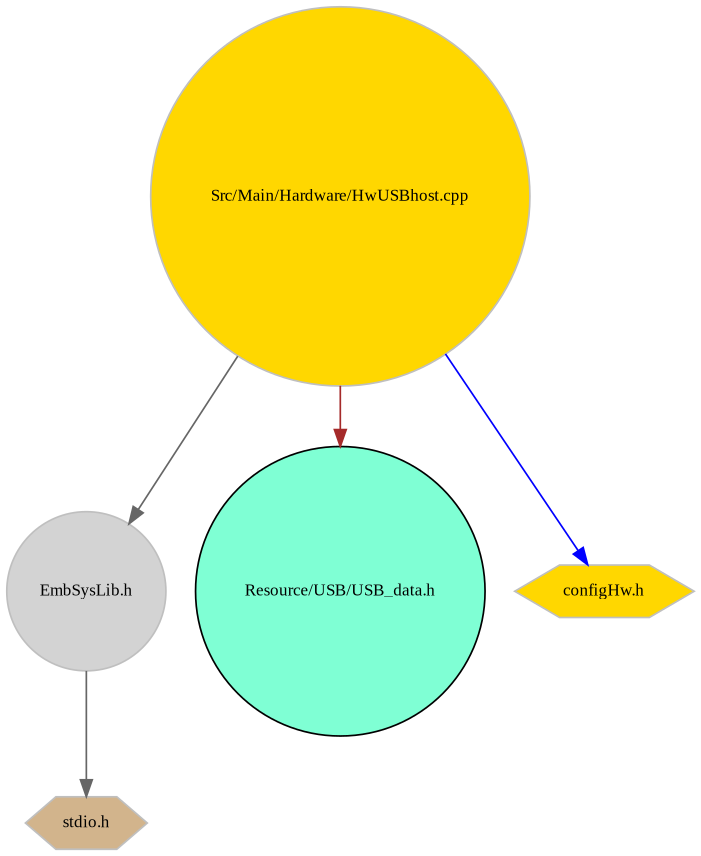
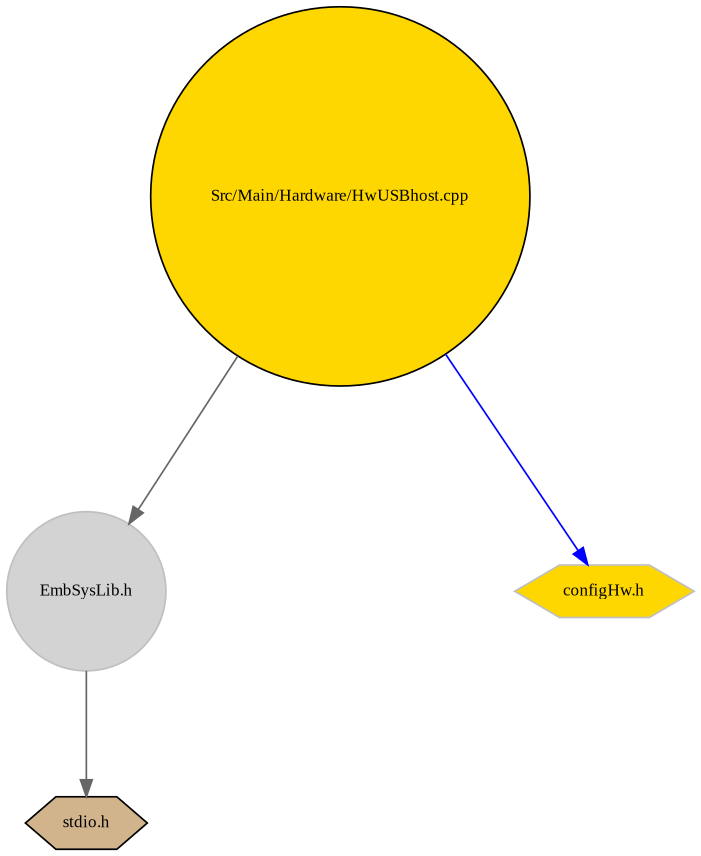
node "Src/Main/Hardware/HwUSBhost.cpp": color grey75 -> black
node "Resource/USB/USB_data.h": removed
node "stdio.h": color grey75 -> black
